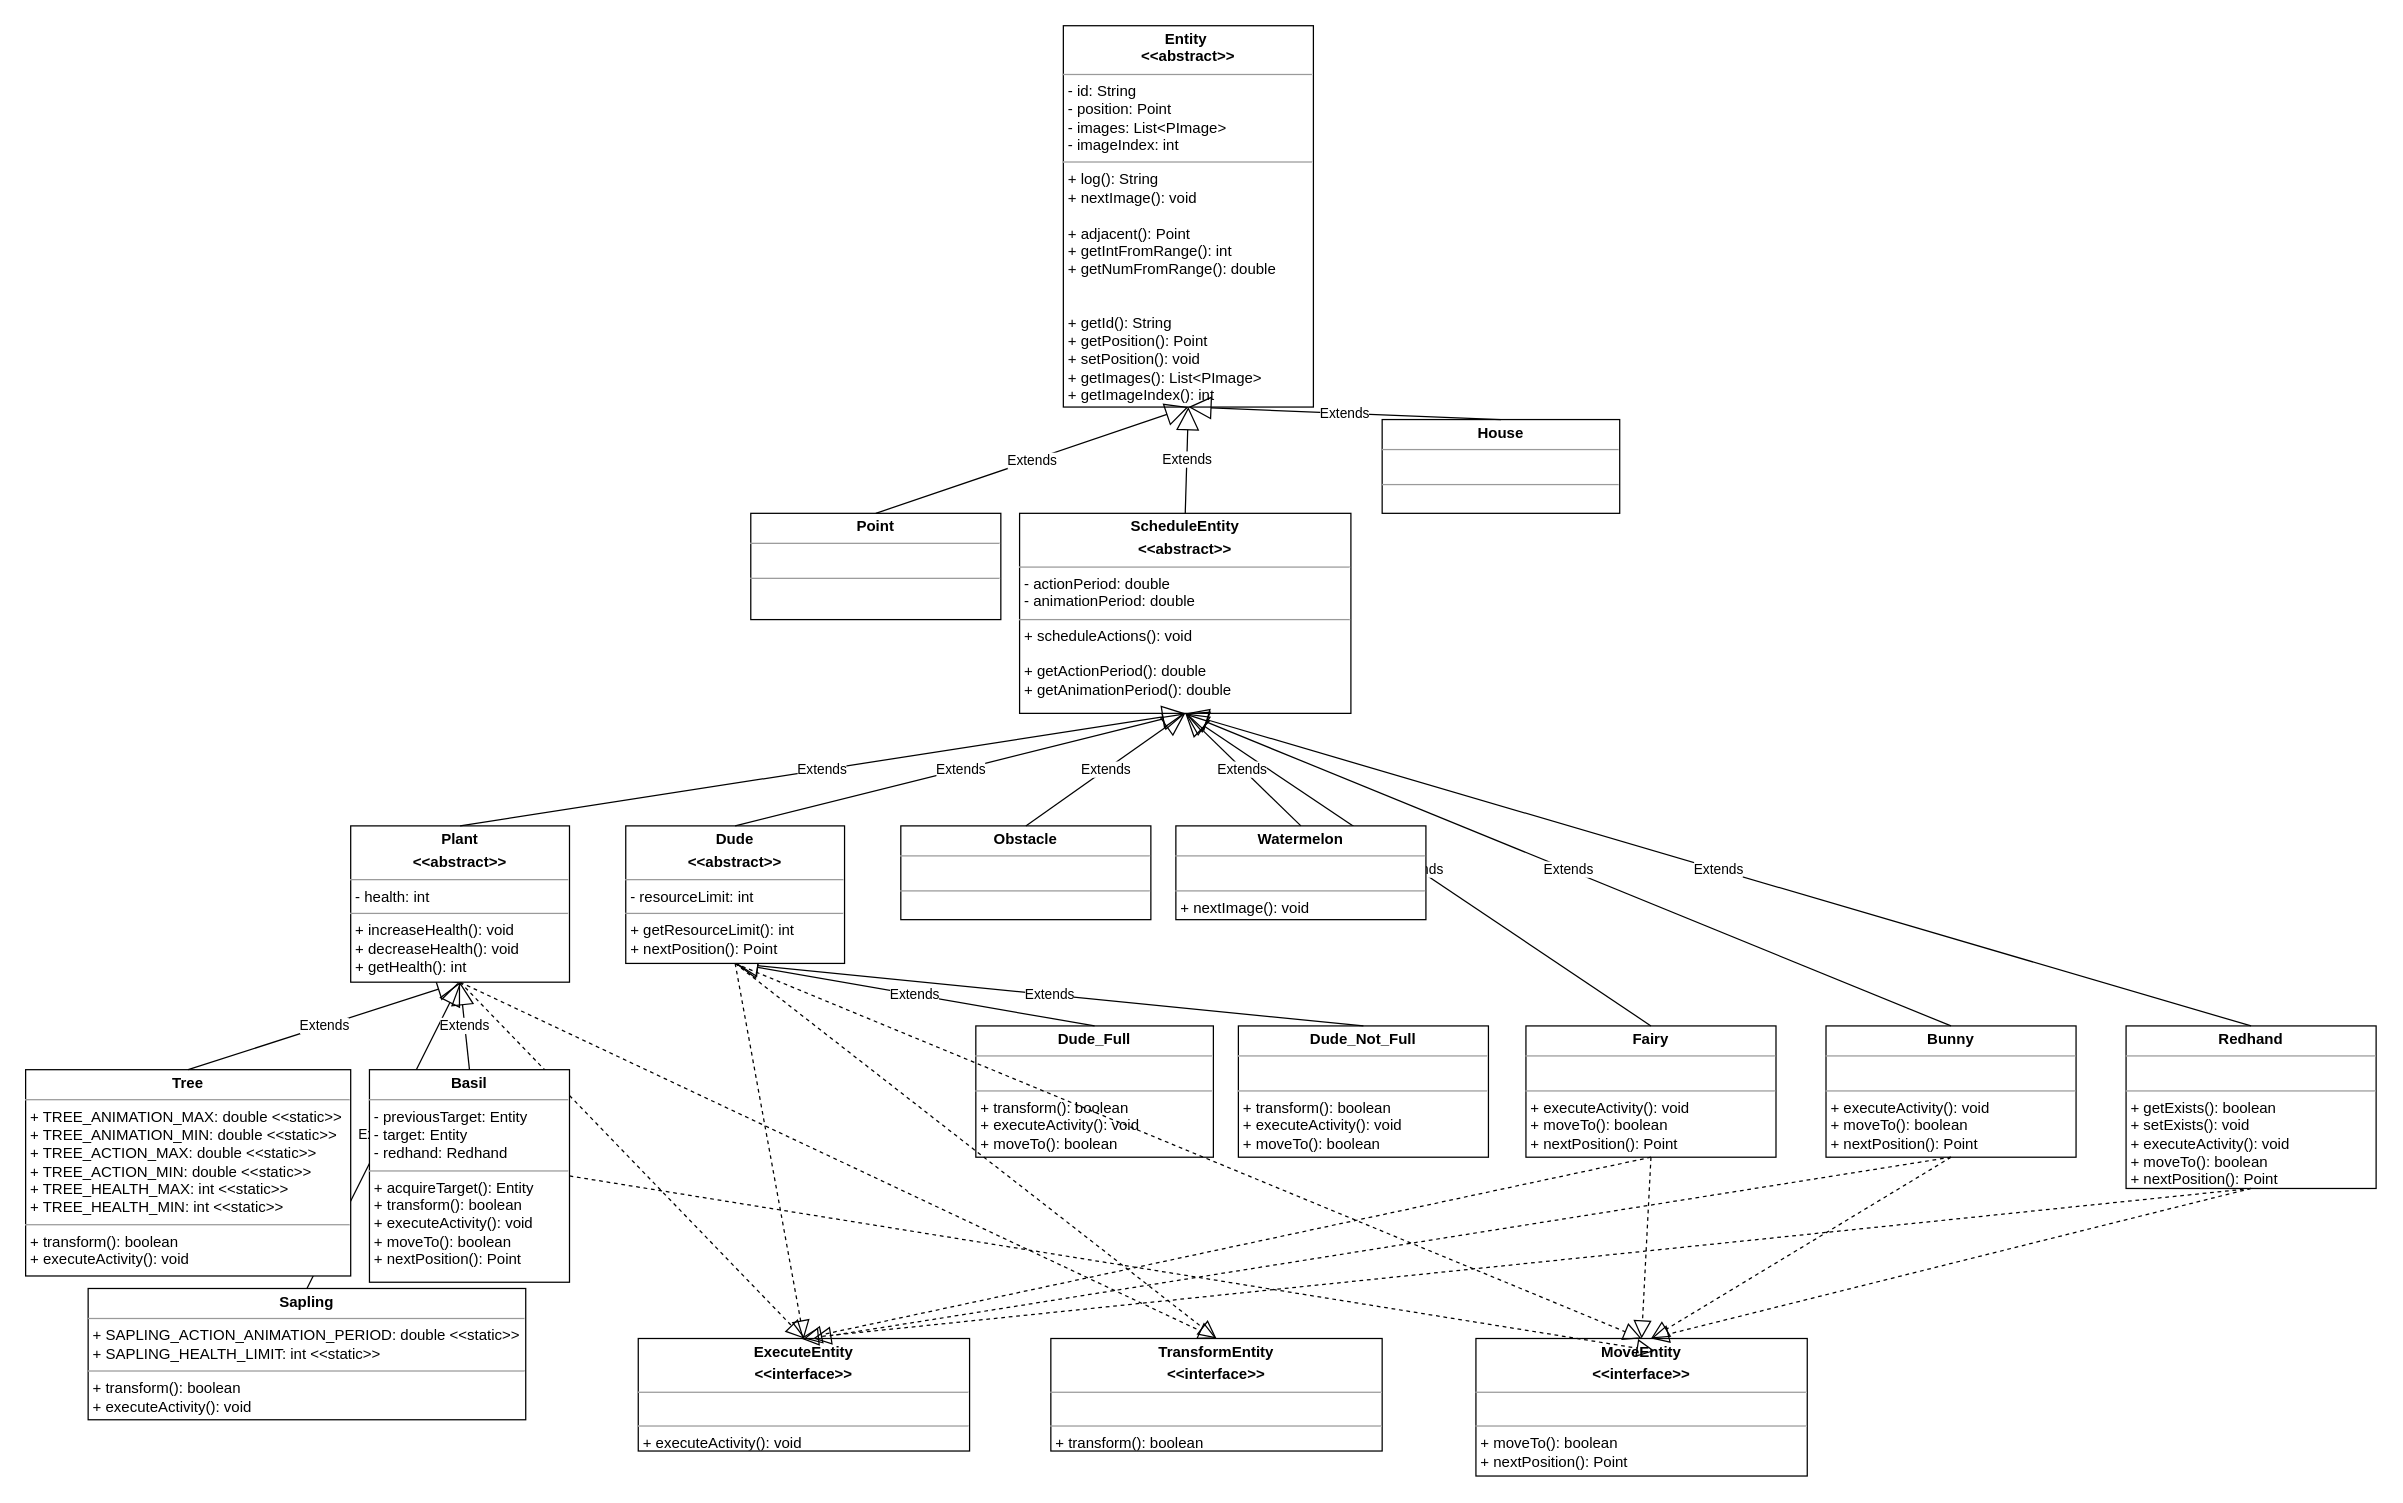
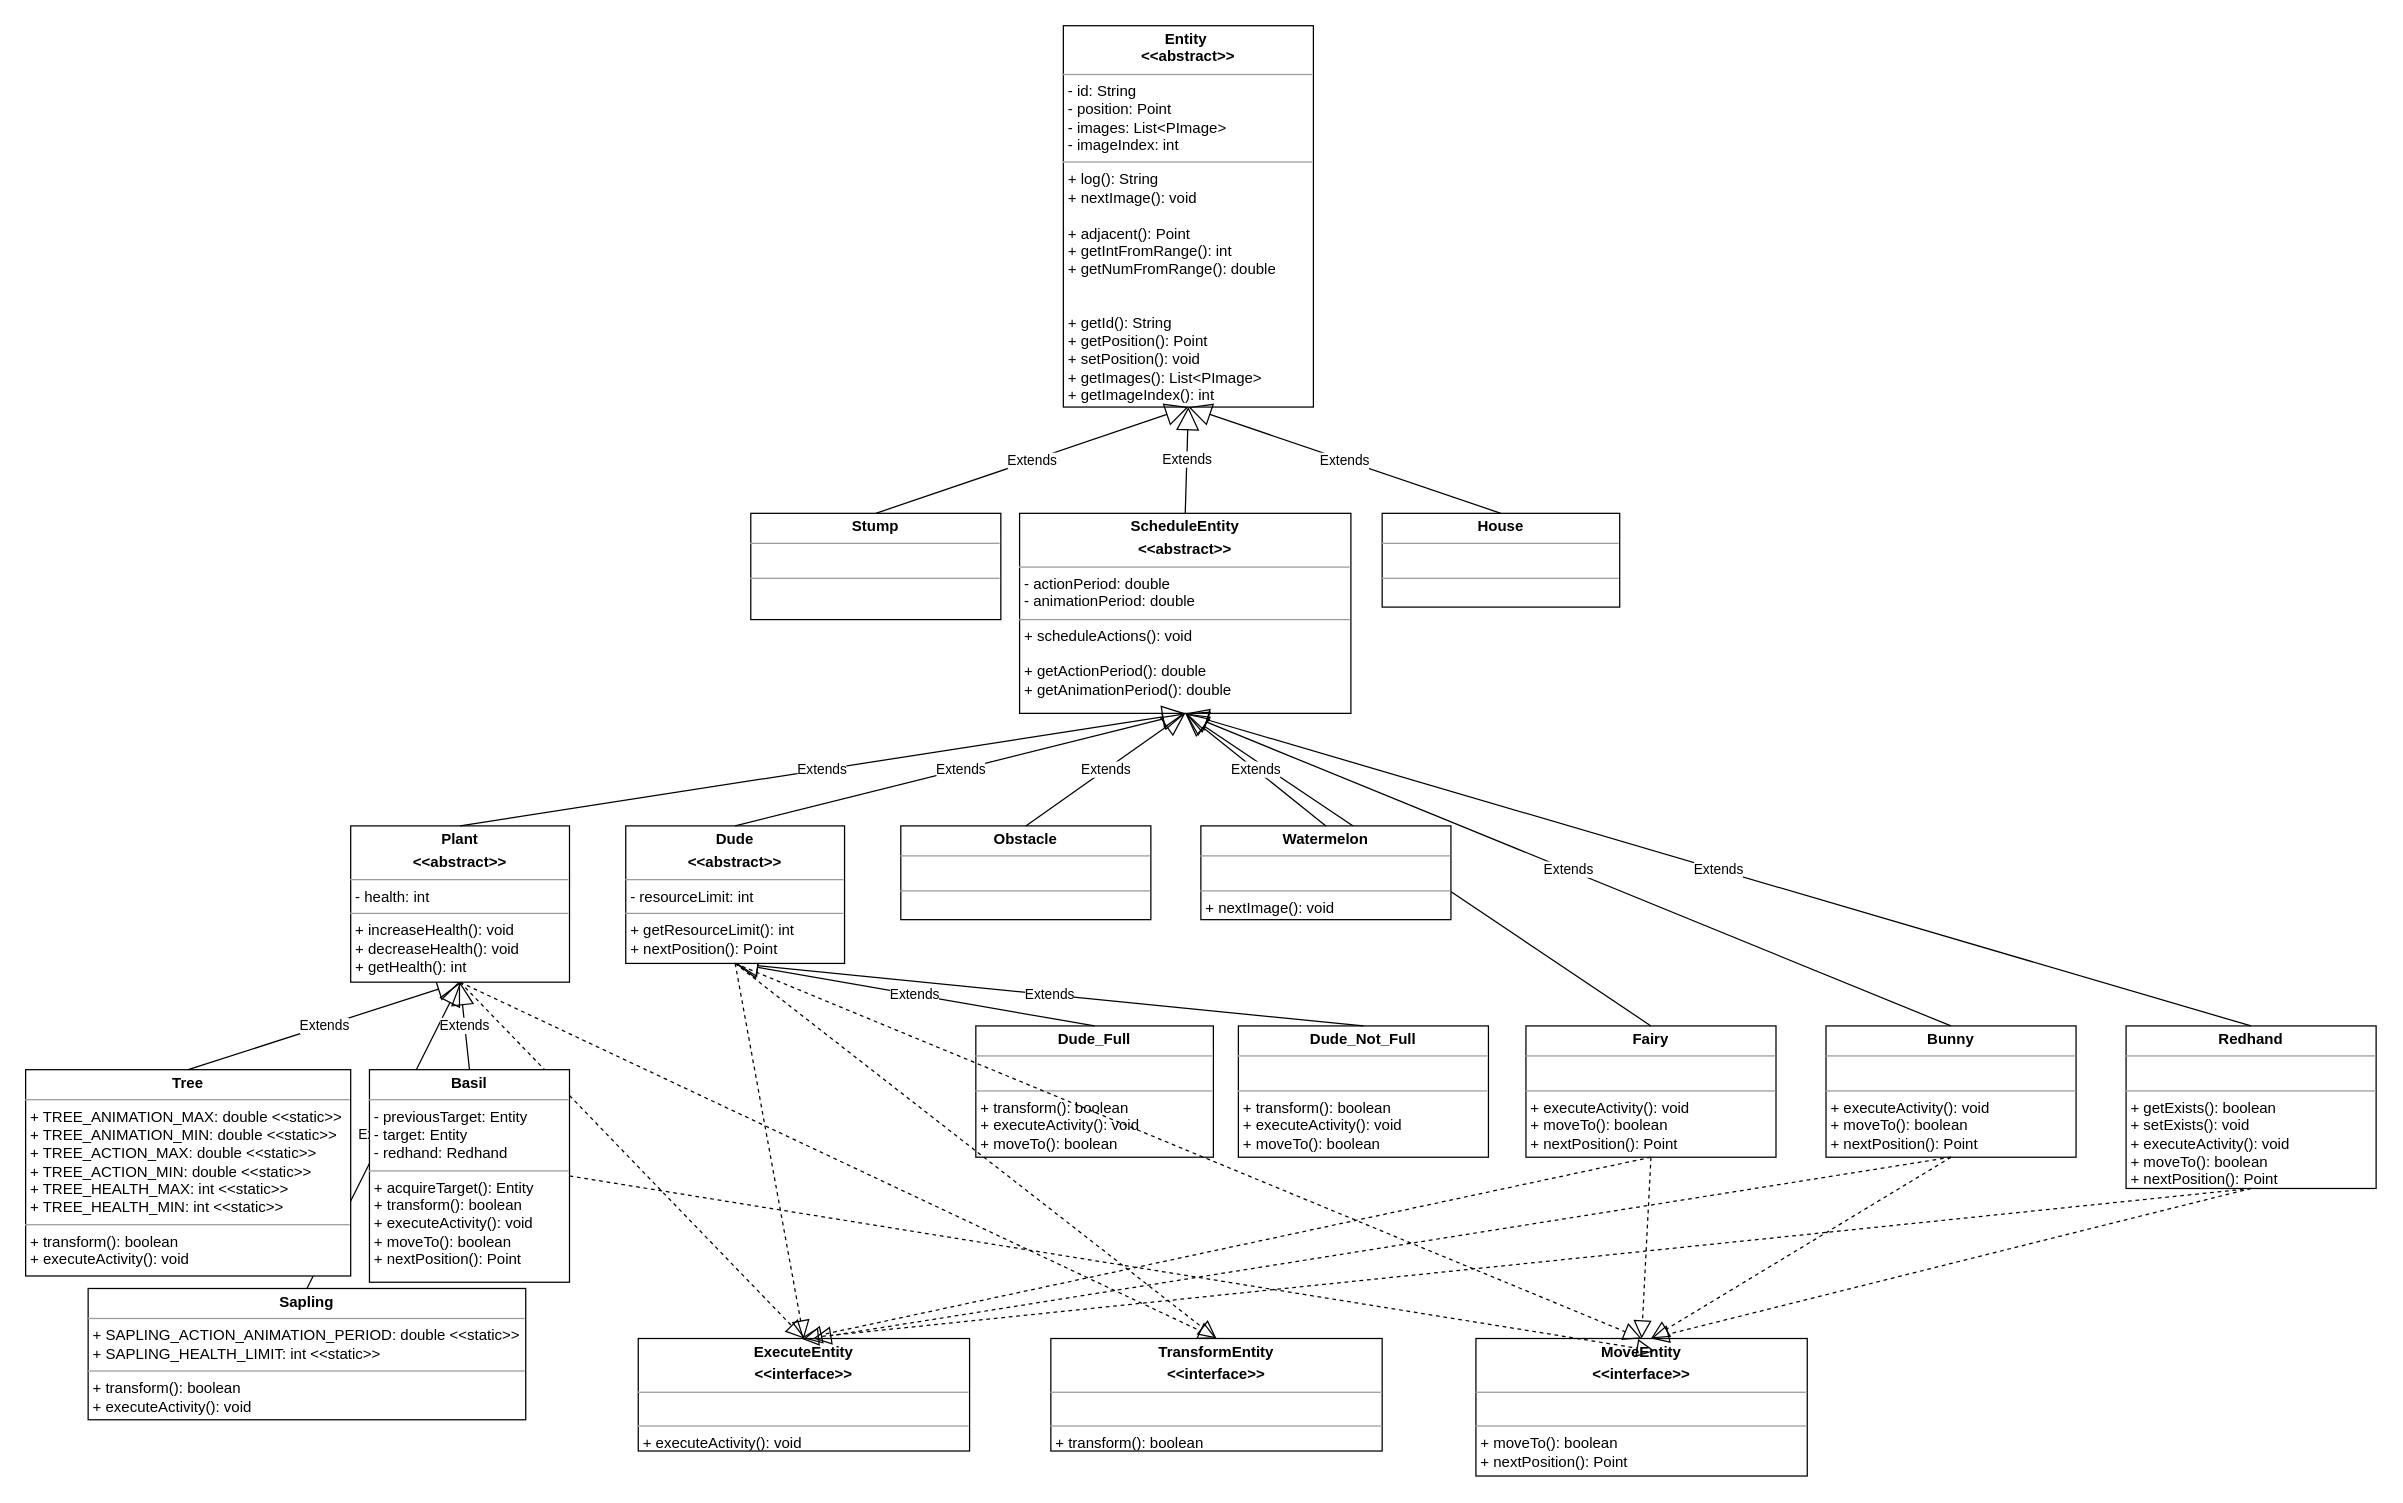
node "House": moved (1501, 466) -> (1501, 560)
node "Point": label "Point" -> "Stump"
node "Watermelon + nextImage(): void": moved (1301, 873) -> (1326, 873)
